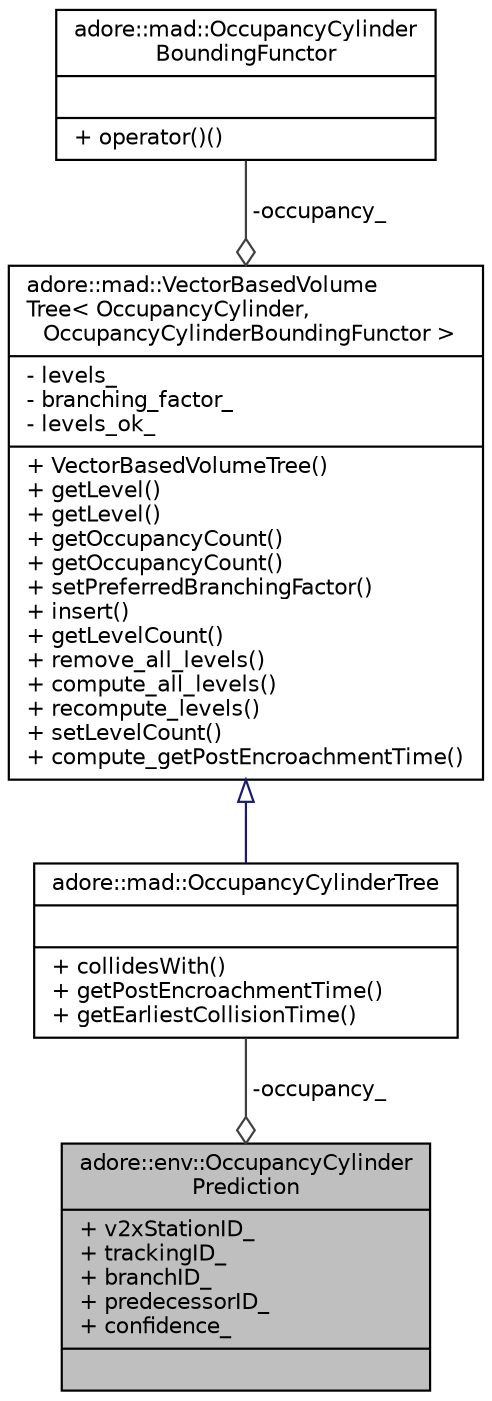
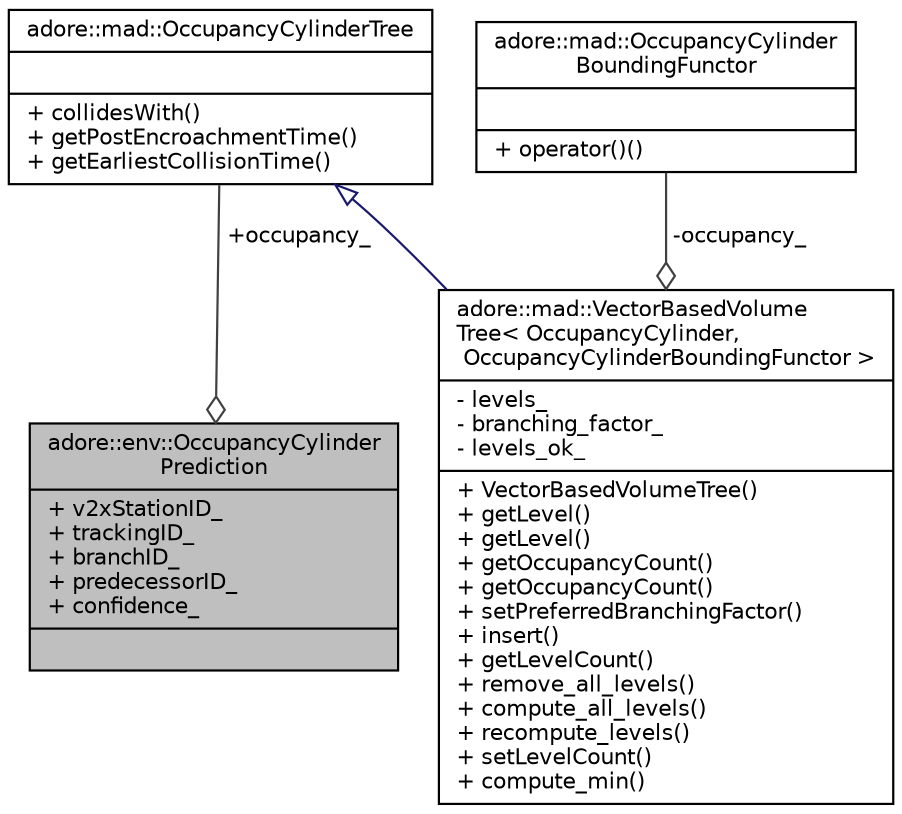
node "adore::mad::VectorBasedVolume": text "+ compute_getPostEncroachmentTime()" -> "+ compute_min()"
edge "adore::mad::OccupancyCylinderTree" -> "adore::mad::VectorBasedVolume": reversed
edge "adore::mad::OccupancyCylinderTree" -> "adore::env::OccupancyCylinder": label " -occupancy_" -> " +occupancy_"
